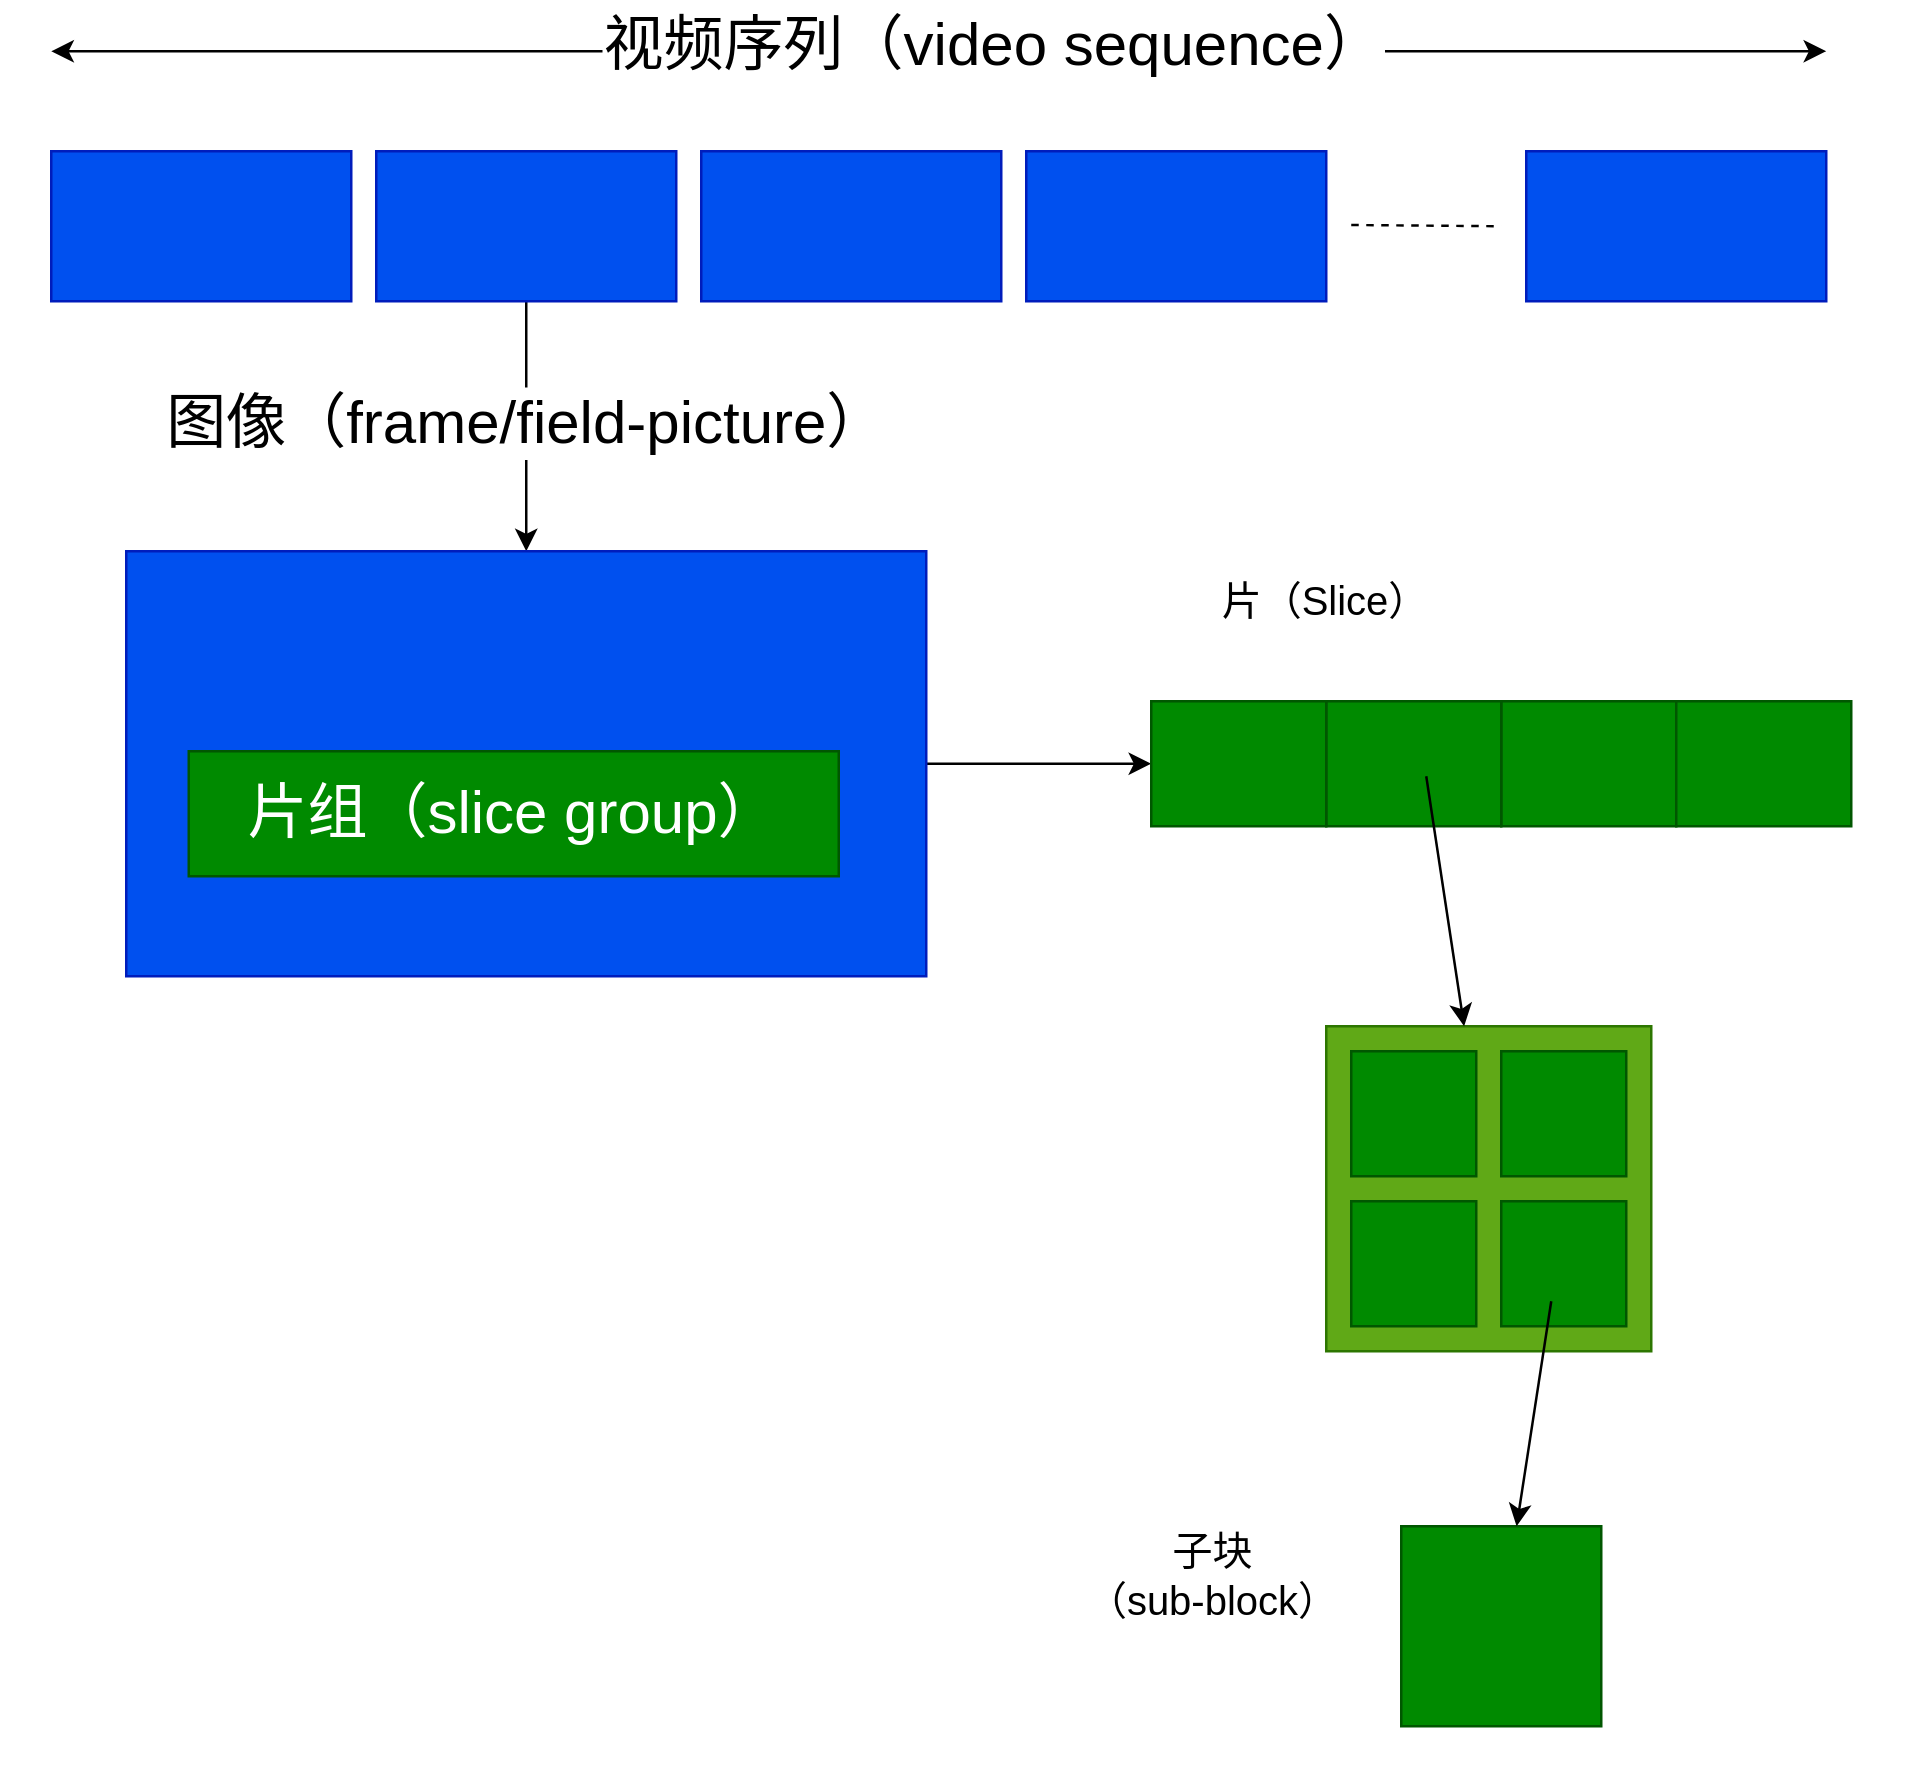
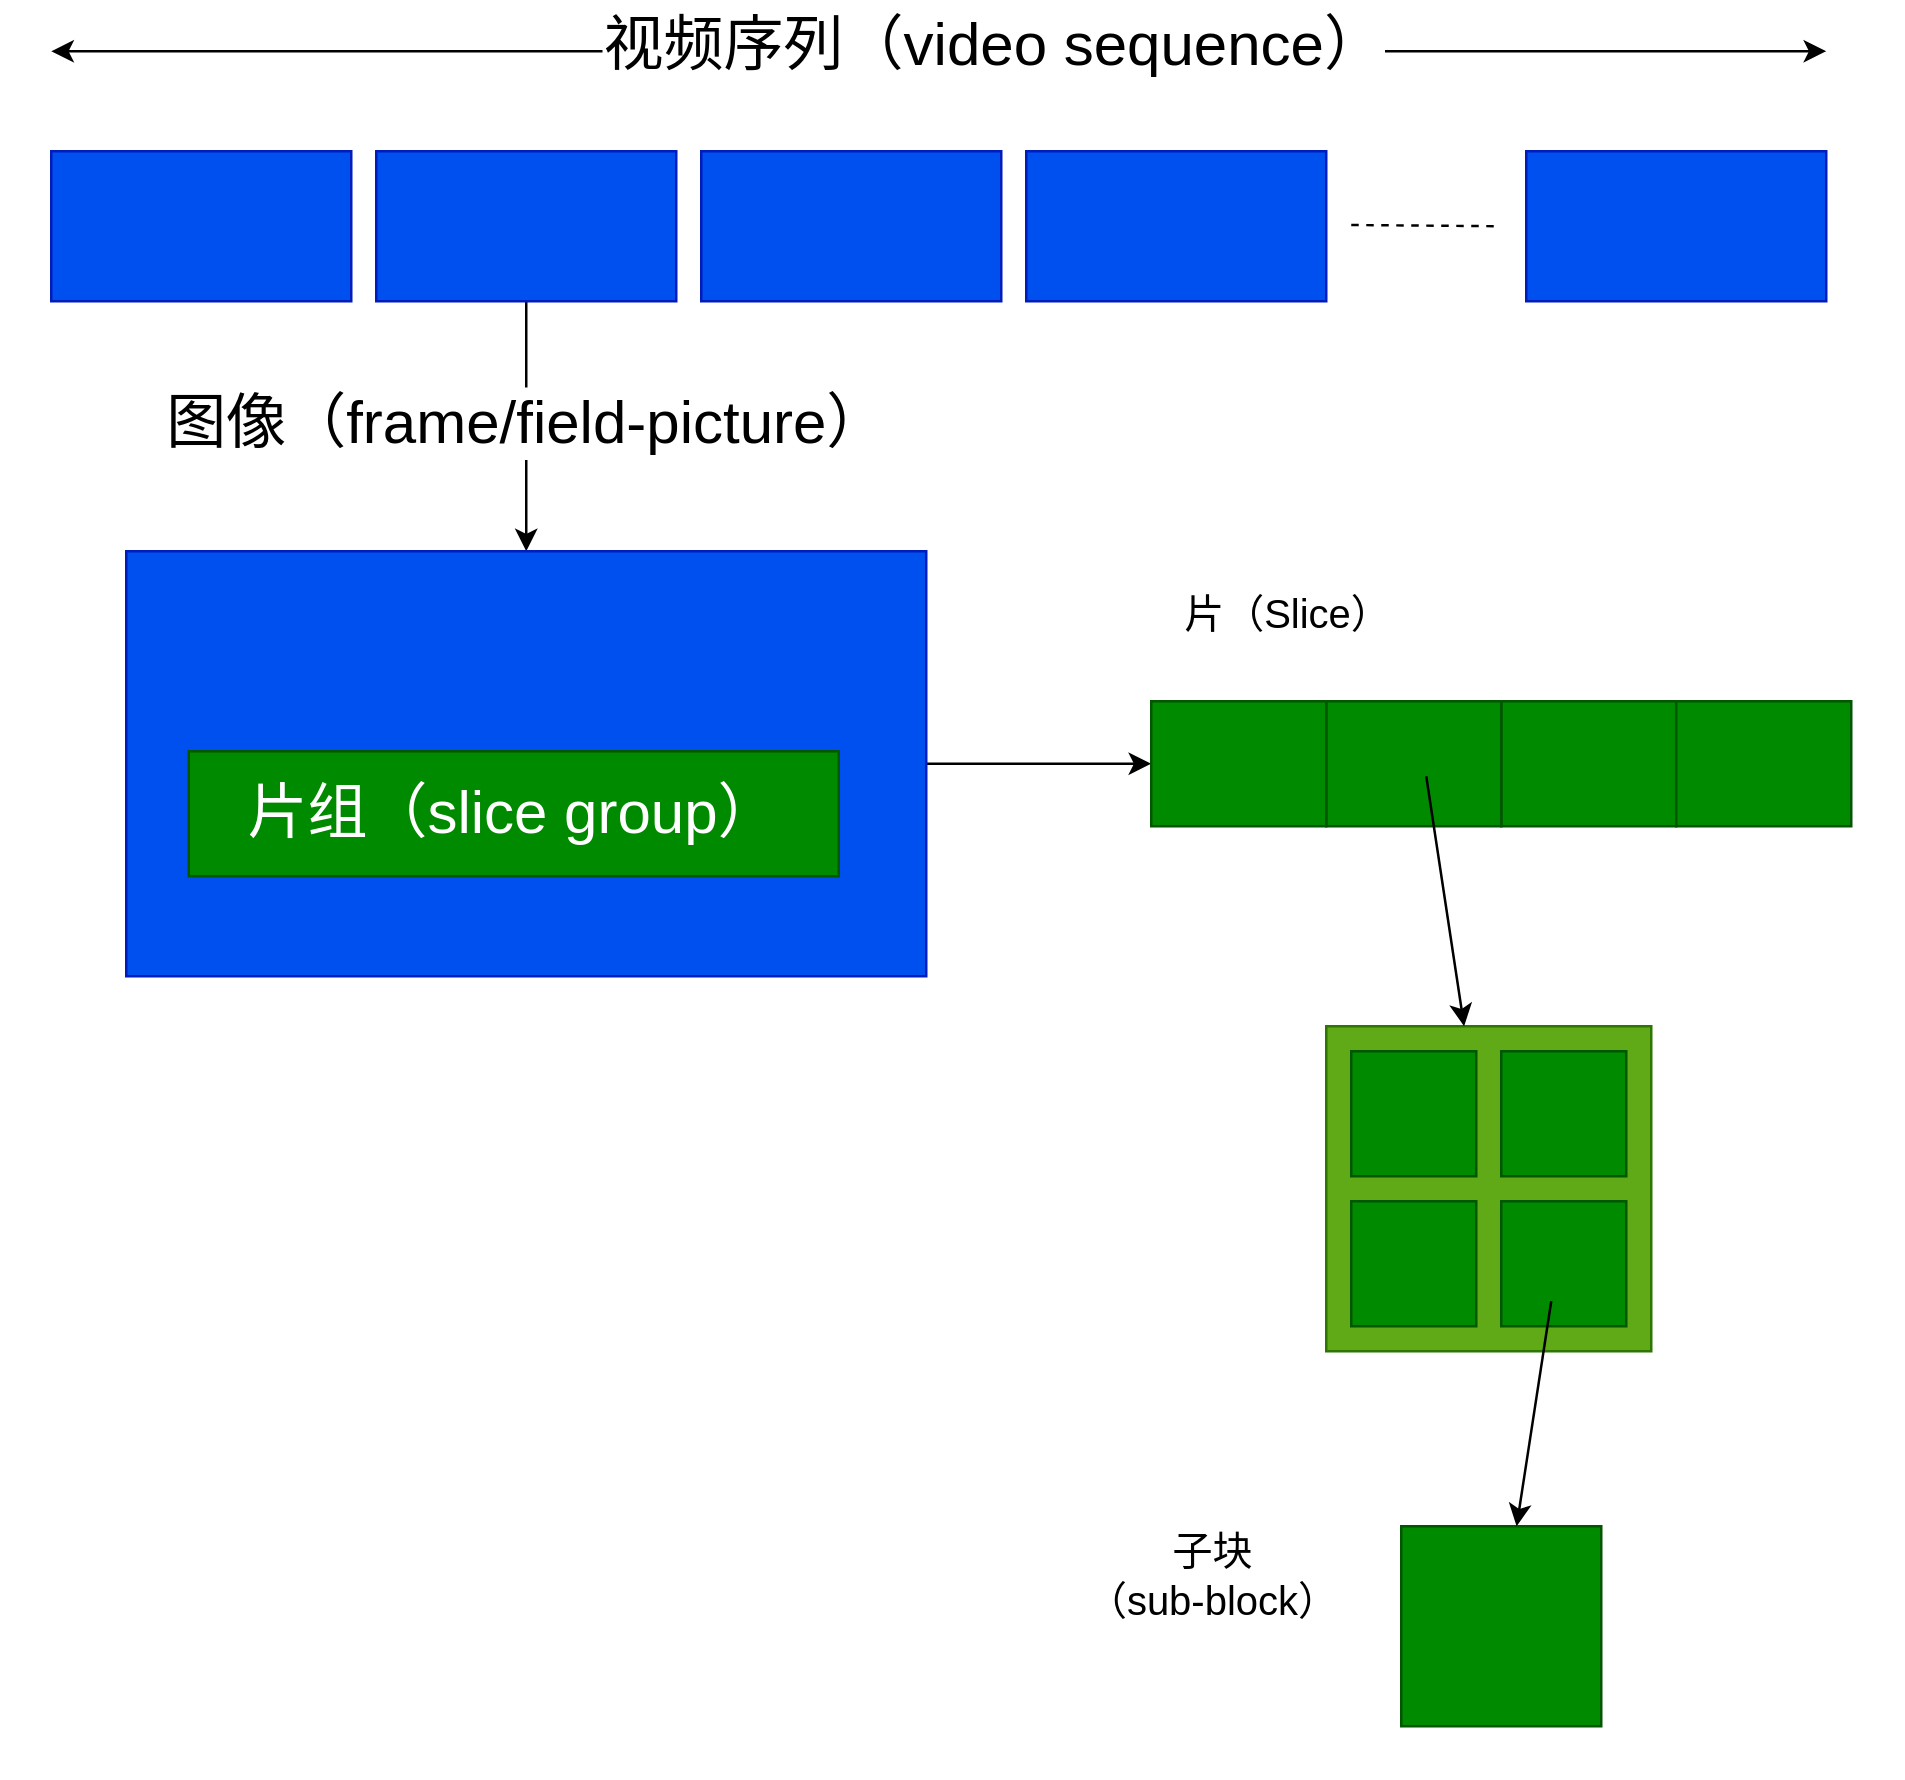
node "片（Slice）": moved (1326, 601) -> (1289, 614)
